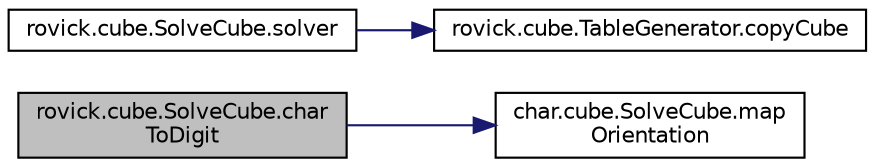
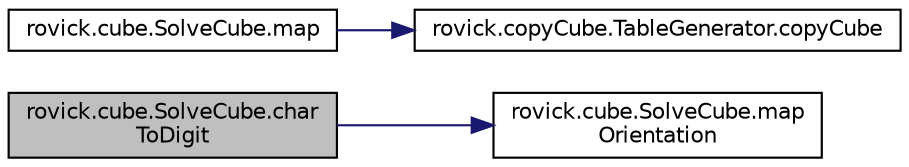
node "rovick.cube.SolveCube.solver": label "rovick.cube.SolveCube.solver" -> "rovick.cube.SolveCube.map"
node "rovick.cube.TableGenerator.copyCube": label "rovick.cube.TableGenerator.copyCube" -> "rovick.copyCube.TableGenerator.copyCube"
node "char.cube.SolveCube.map Orientation": label "char.cube.SolveCube.map Orientation" -> "rovick.cube.SolveCube.map Orientation"
